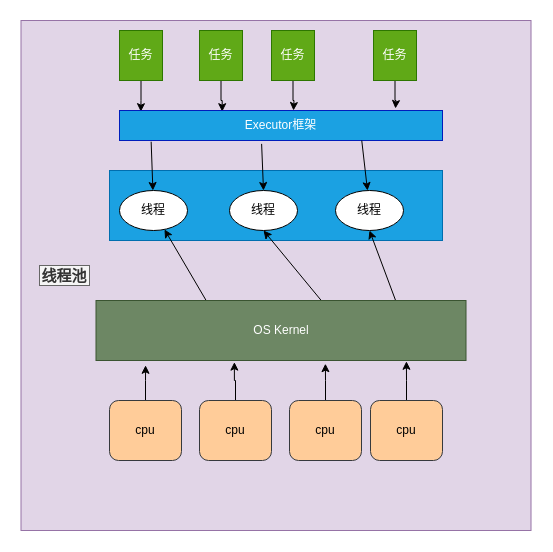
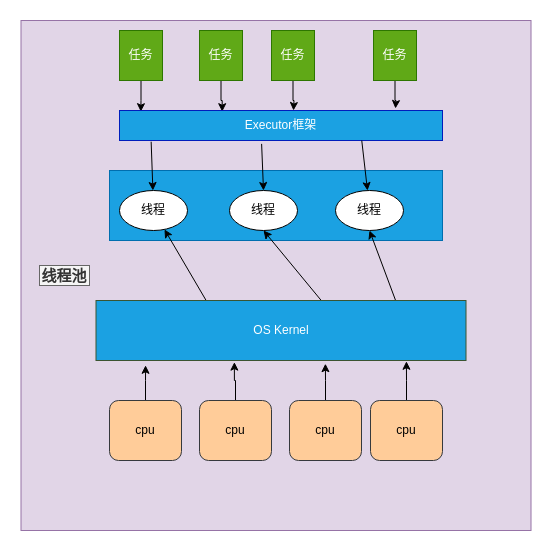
node "OS Kernel": fillcolor #6d8764 -> #1ba1e2
